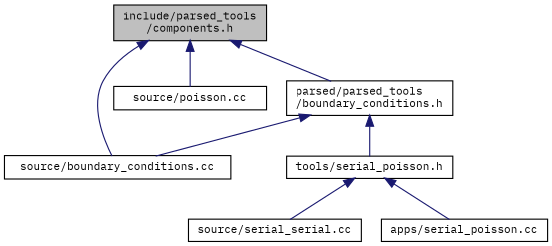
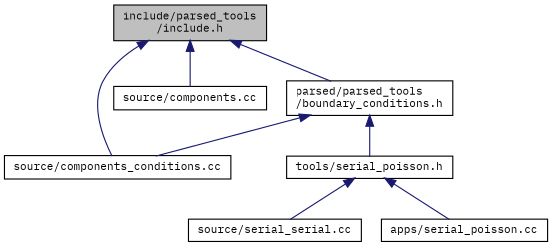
node "include/parsed_tools /components.h": label "include/parsed_tools /components.h" -> "include/parsed_tools /include.h"
node "source/poisson.cc": label "source/poisson.cc" -> "source/components.cc"
node "source/boundary_conditions.cc": label "source/boundary_conditions.cc" -> "source/components_conditions.cc"
